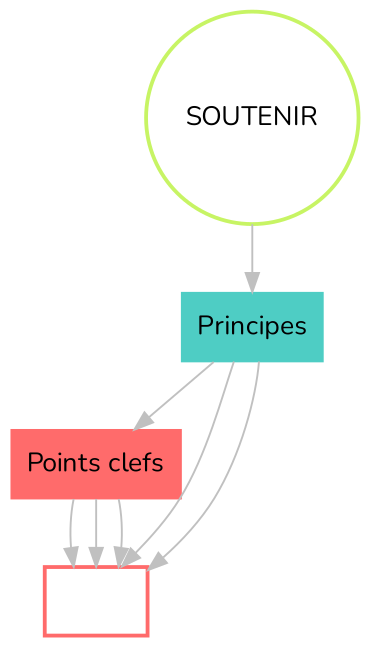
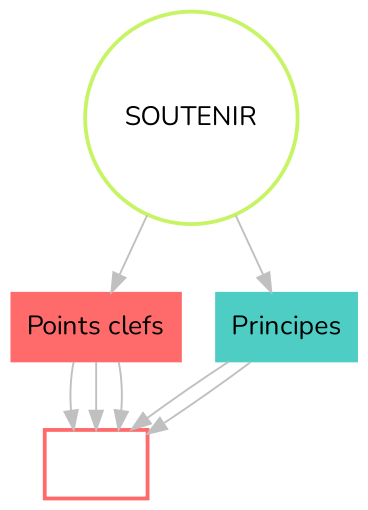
edge "Principes" -> "Points clefs": now "SOUTENIR" -> "Points clefs"
